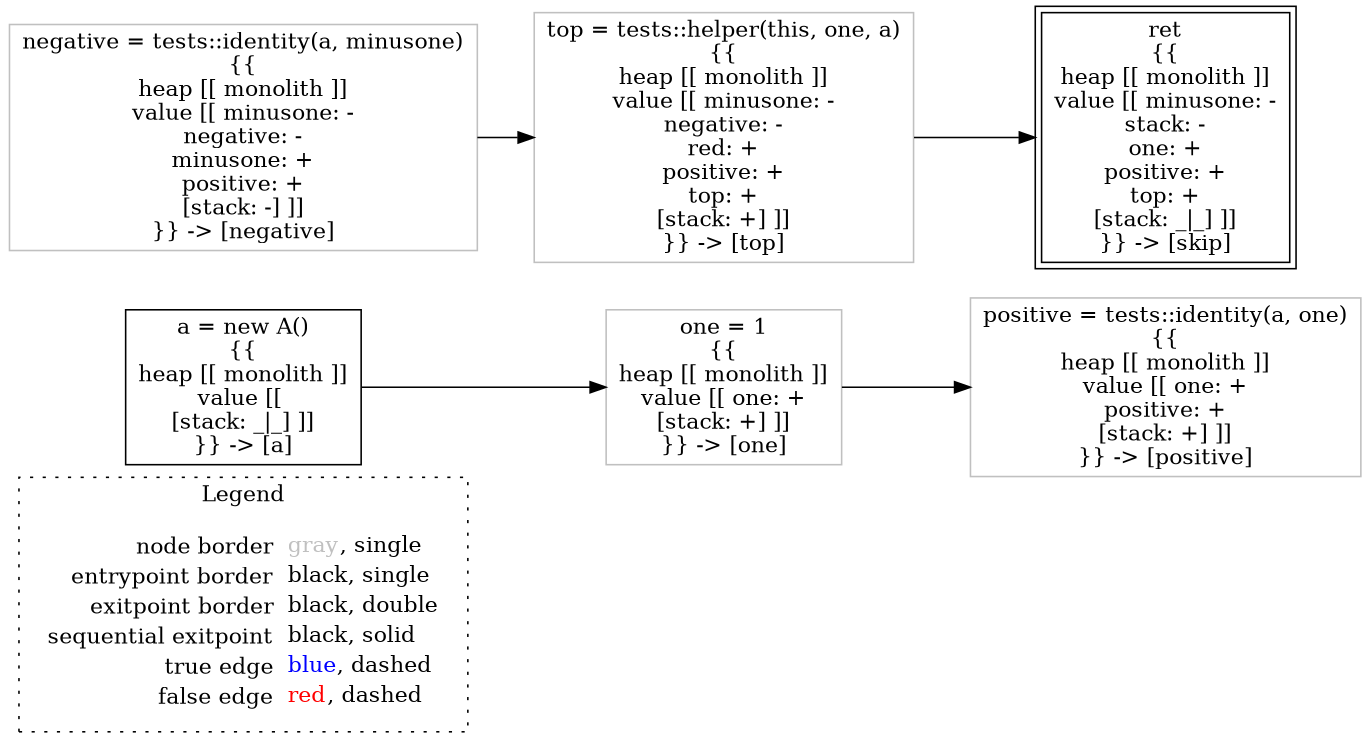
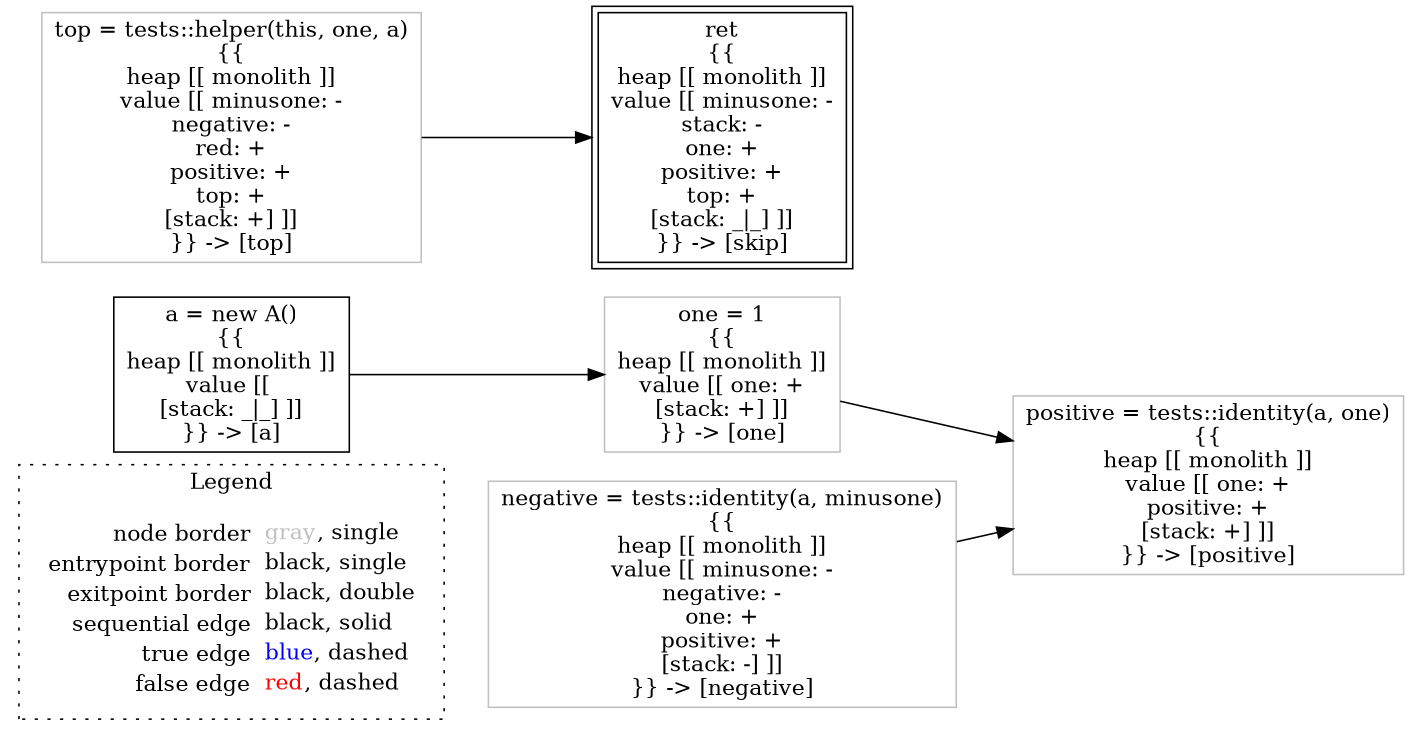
edge "negative = tests::identity(a, minusone)" -> "top = tests::helper(this, one, a)": now "negative = tests::identity(a, minusone)" -> "positive = tests::identity(a, one)"
node "negative = tests::identity(a, minusone)": text "minusone: +" -> "one: +"
node "node border": text "sequential exitpoint" -> "sequential edge"
